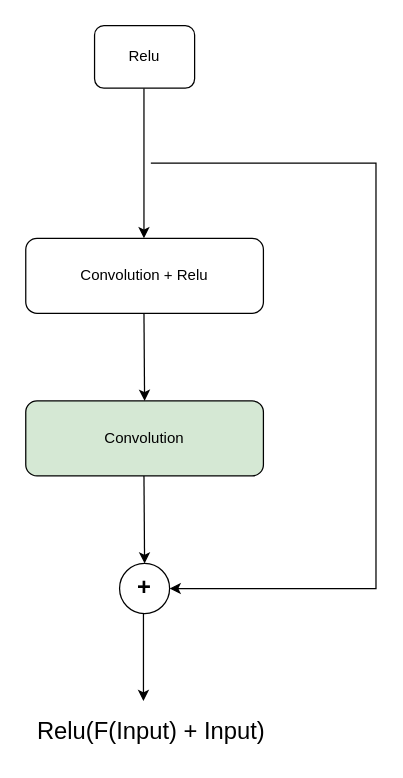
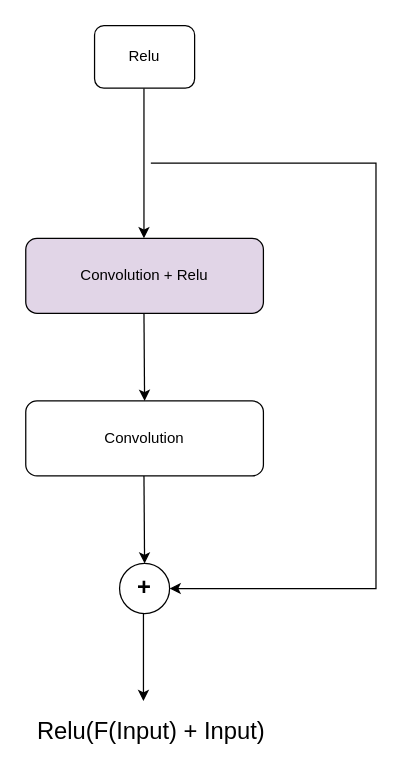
node "Convolution + Relu": fillcolor #ffffff -> #e1d5e7
node "Convolution": fillcolor #d5e8d4 -> #ffffff
